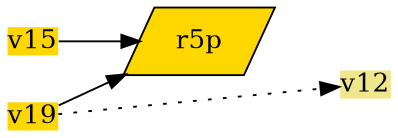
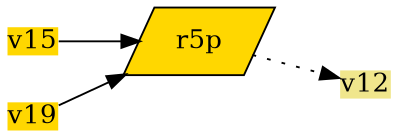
edge "v19" -> "v12": now "r5p" -> "v12"
